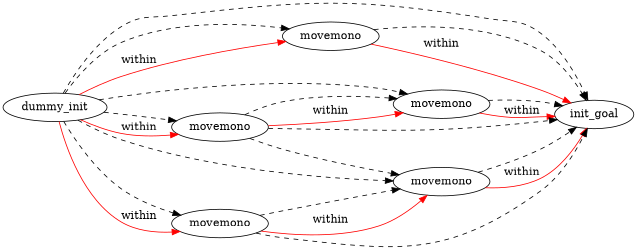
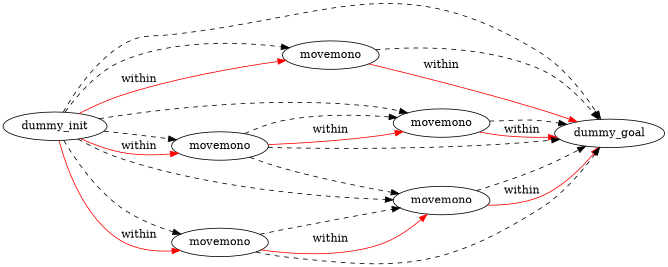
node "init_goal": label "init_goal" -> "dummy_goal"
